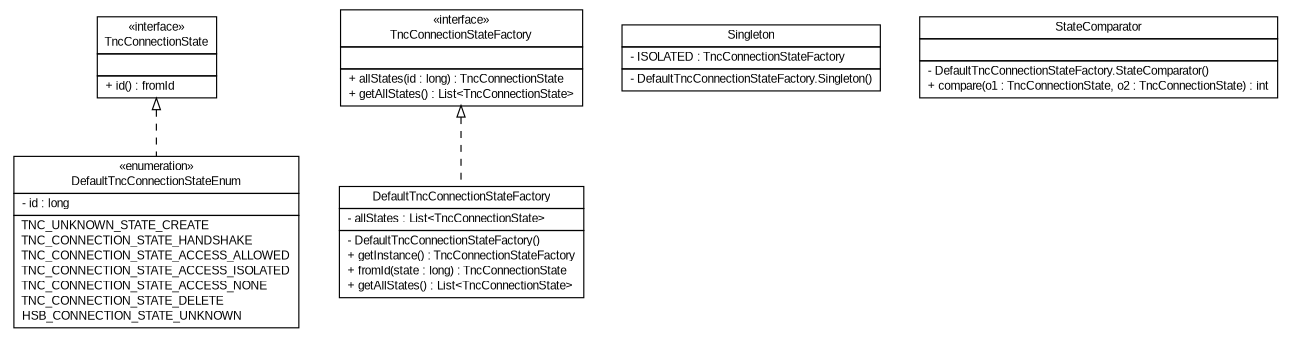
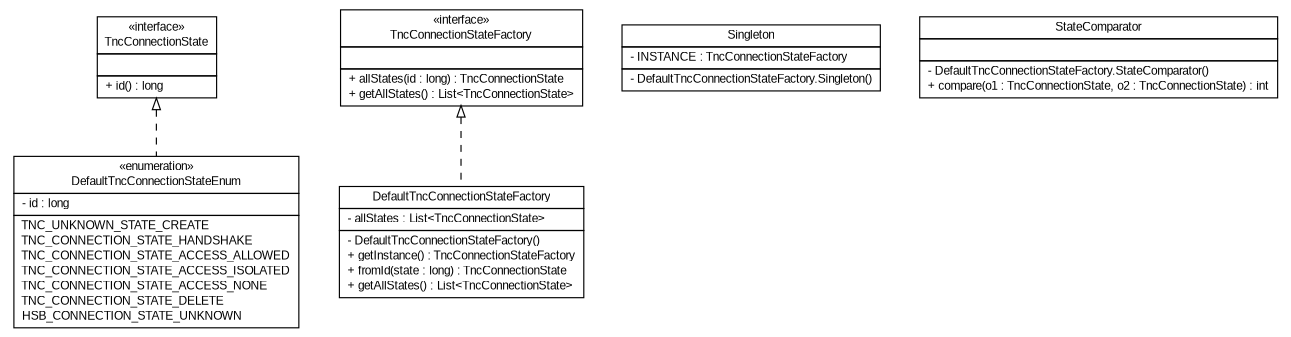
node "Singleton": text "- ISOLATED : TncConnectionStateFactory" -> "- INSTANCE : TncConnectionStateFactory"
node "TncConnectionState": text "+ id() : fromId" -> "+ id() : long"
